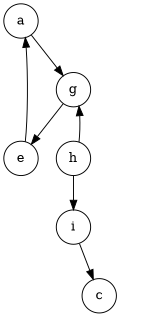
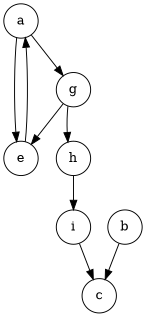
edge "a" -> "e": added
edge "h" -> "g": reversed
node "b": added
